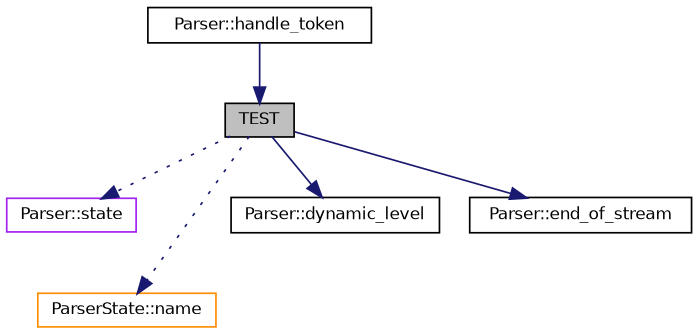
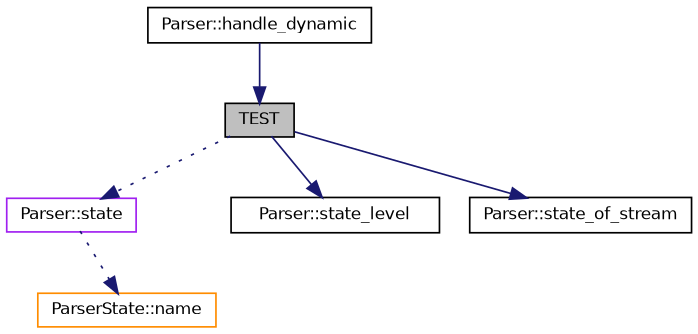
node "Parser::handle_token": label "Parser::handle_token" -> "Parser::handle_dynamic"
edge "TEST" -> "ParserState::name": now "Parser::state" -> "ParserState::name"
node "Parser::dynamic_level": label "Parser::dynamic_level" -> "Parser::state_level"
node "Parser::end_of_stream": label "Parser::end_of_stream" -> "Parser::state_of_stream"
